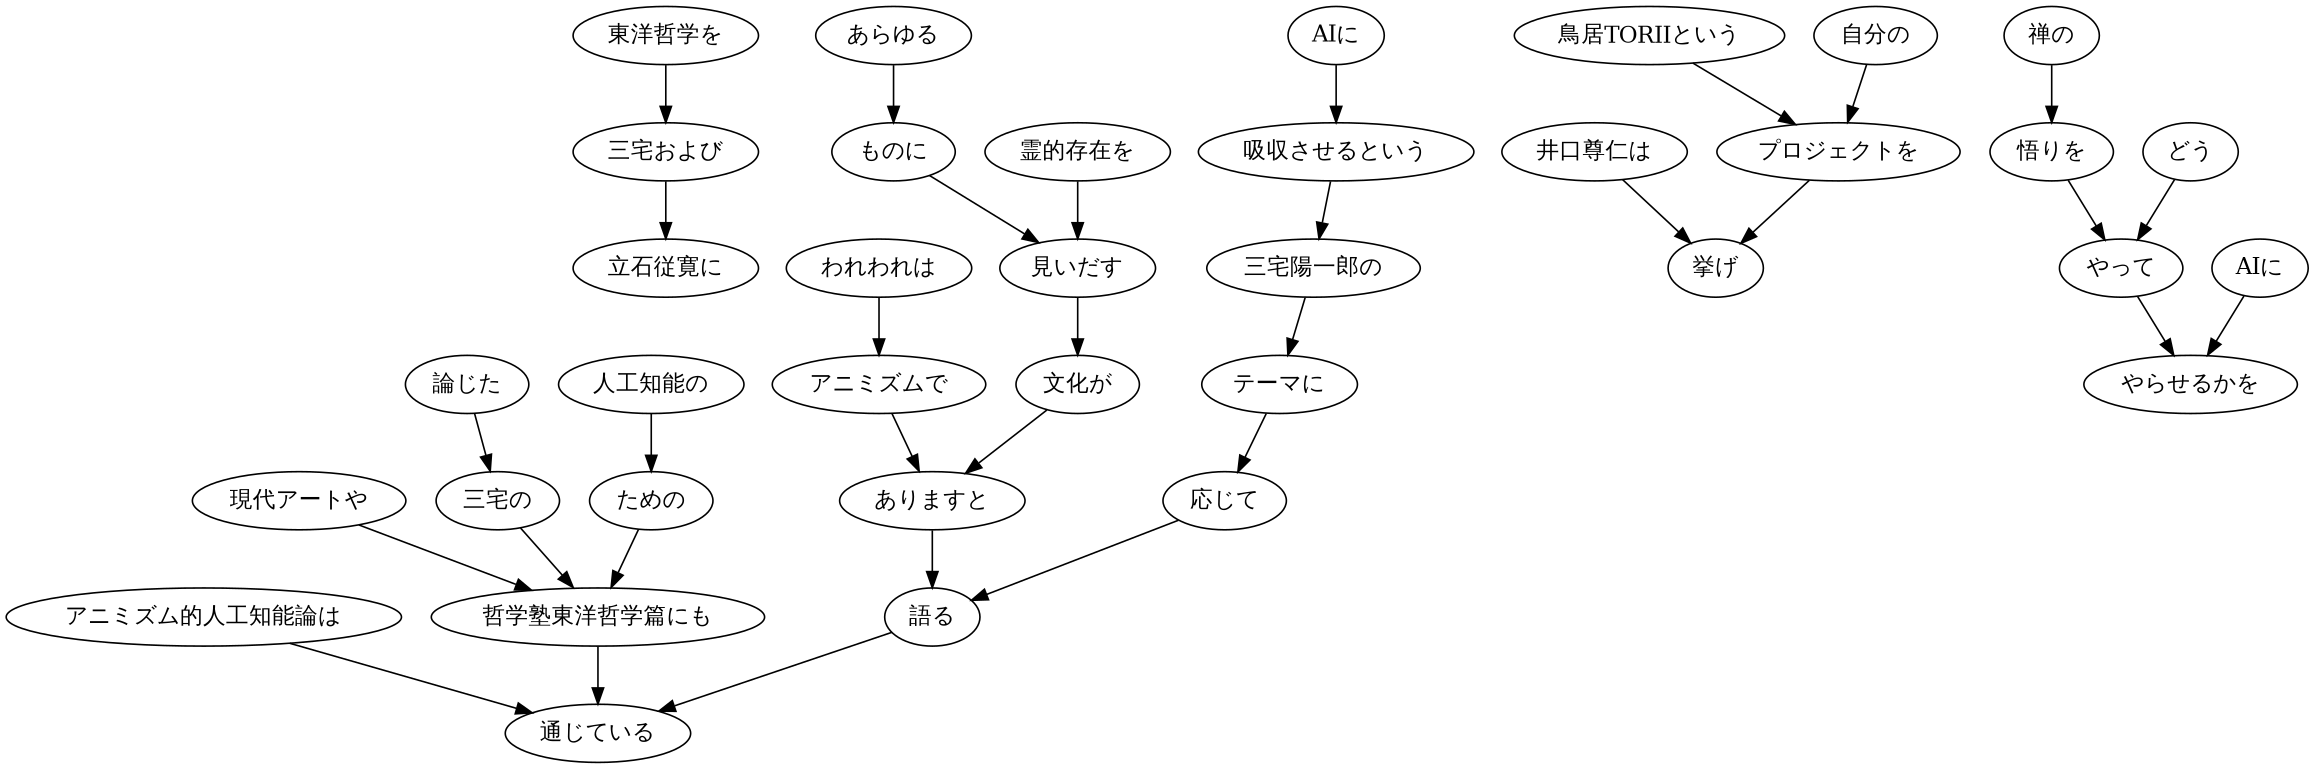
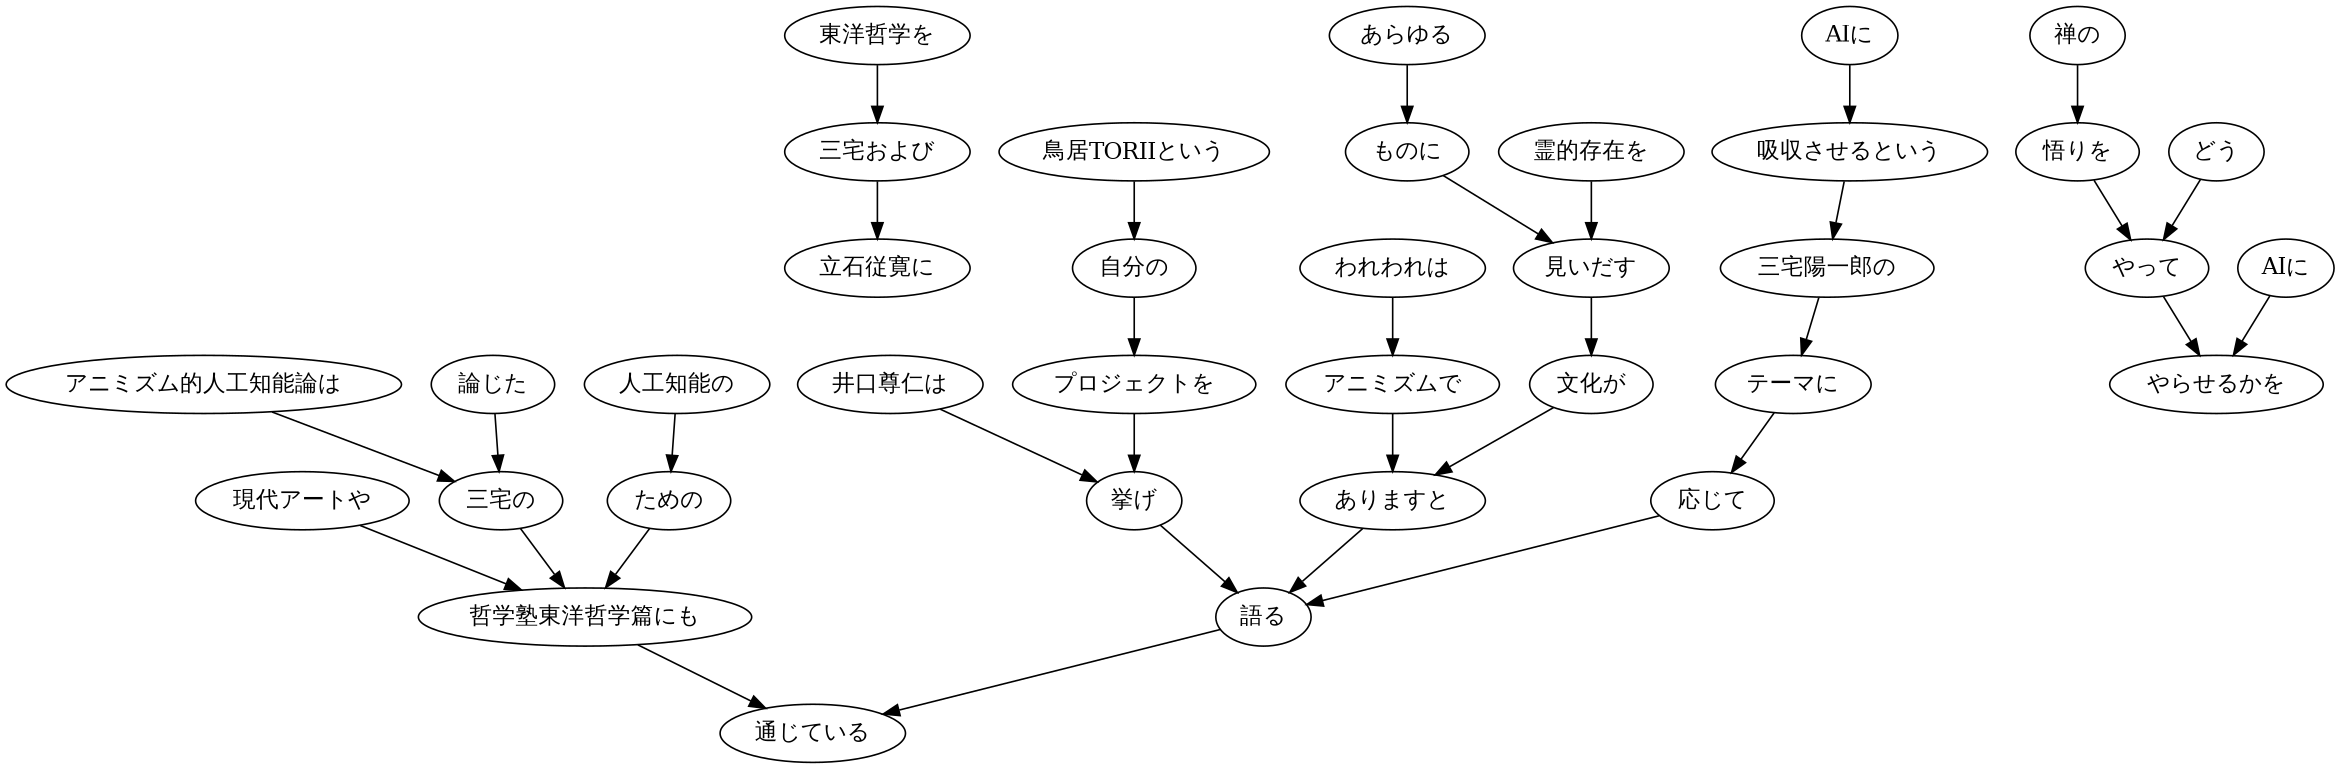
edge "鳥居TORIIという" -> "プロジェクトを": now "鳥居TORIIという" -> "自分の"
edge "挙げ" -> "語る": added
edge "アニミズム的人工知能論は" -> "通じている": now "アニミズム的人工知能論は" -> "三宅の"
